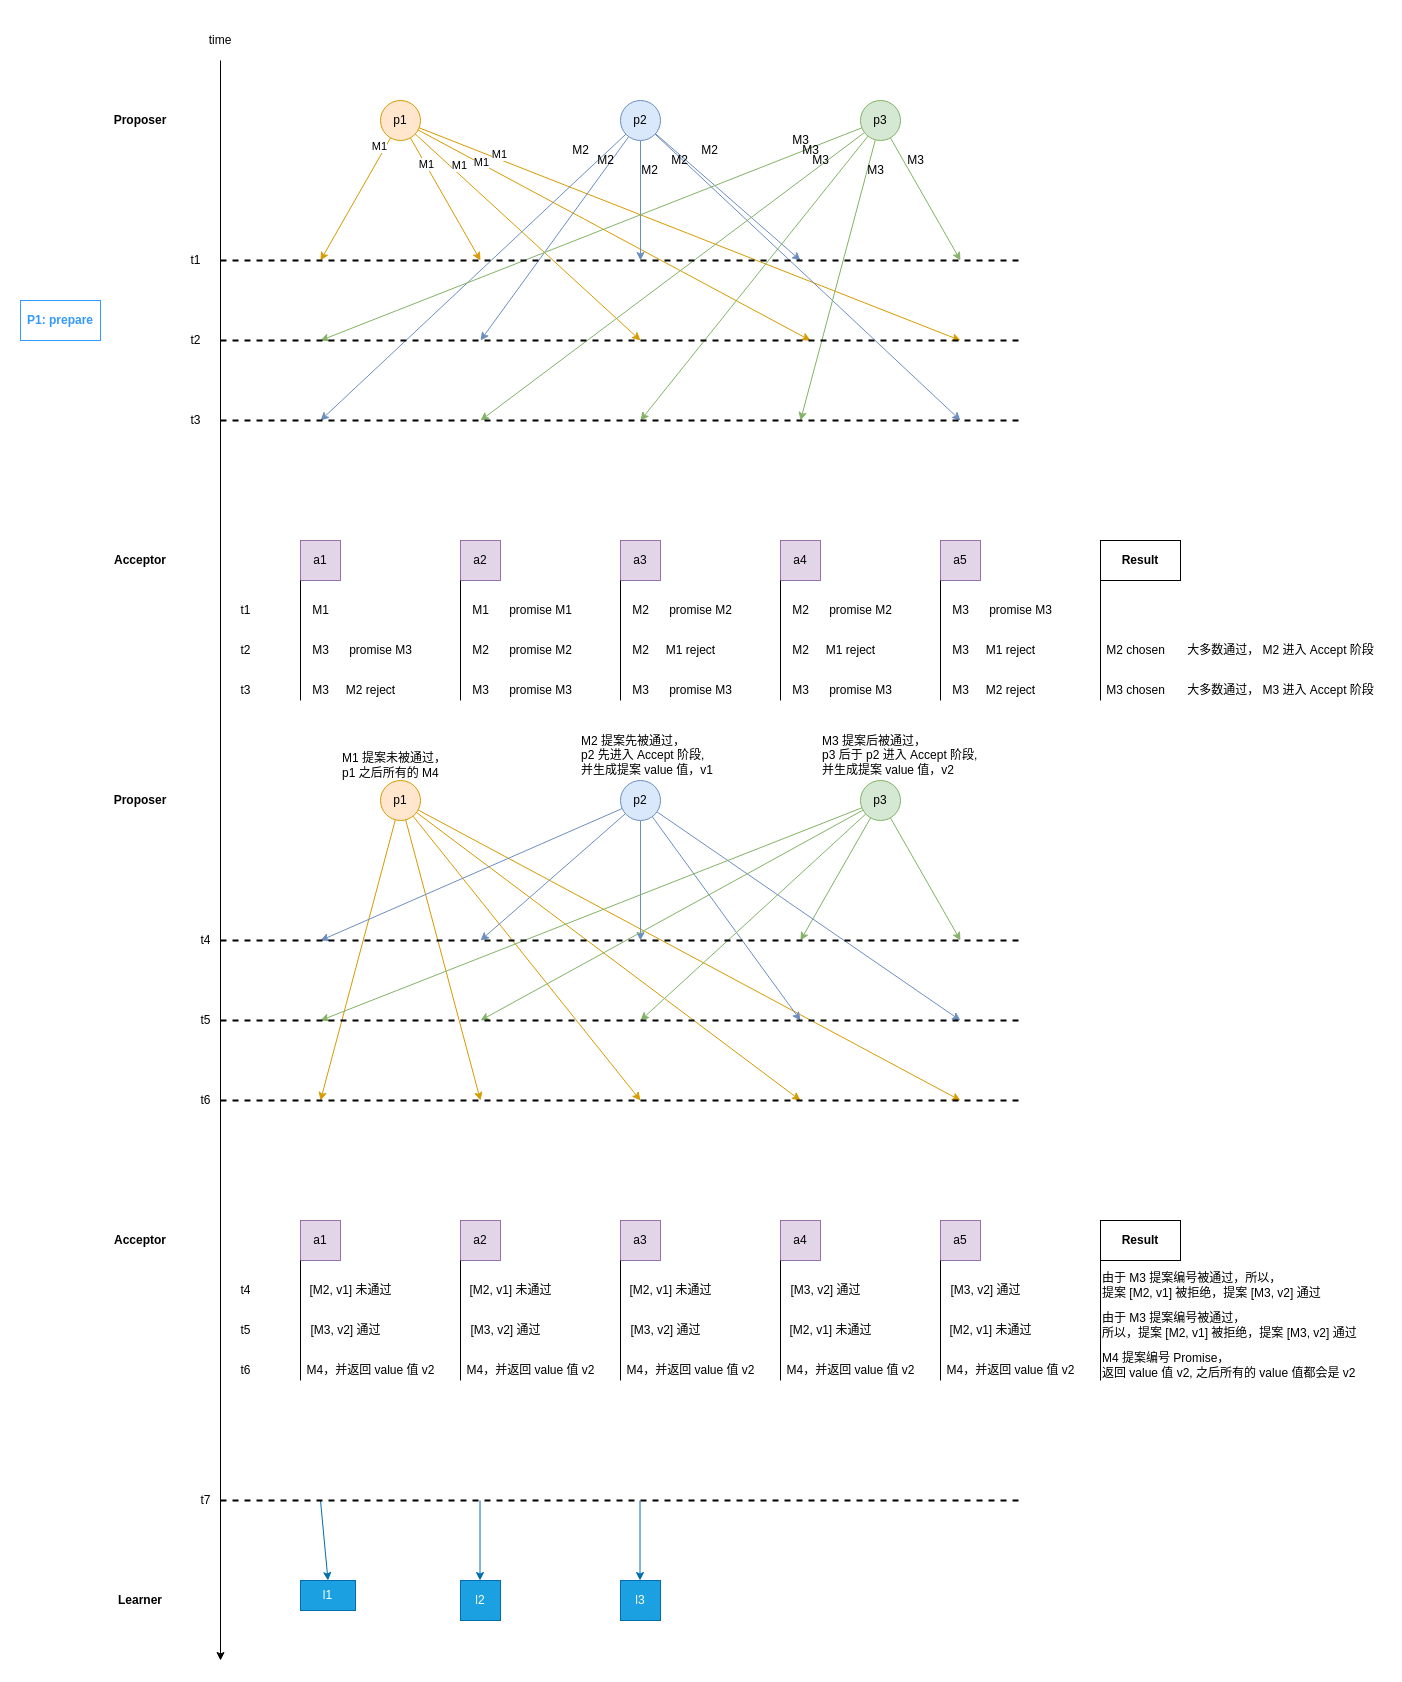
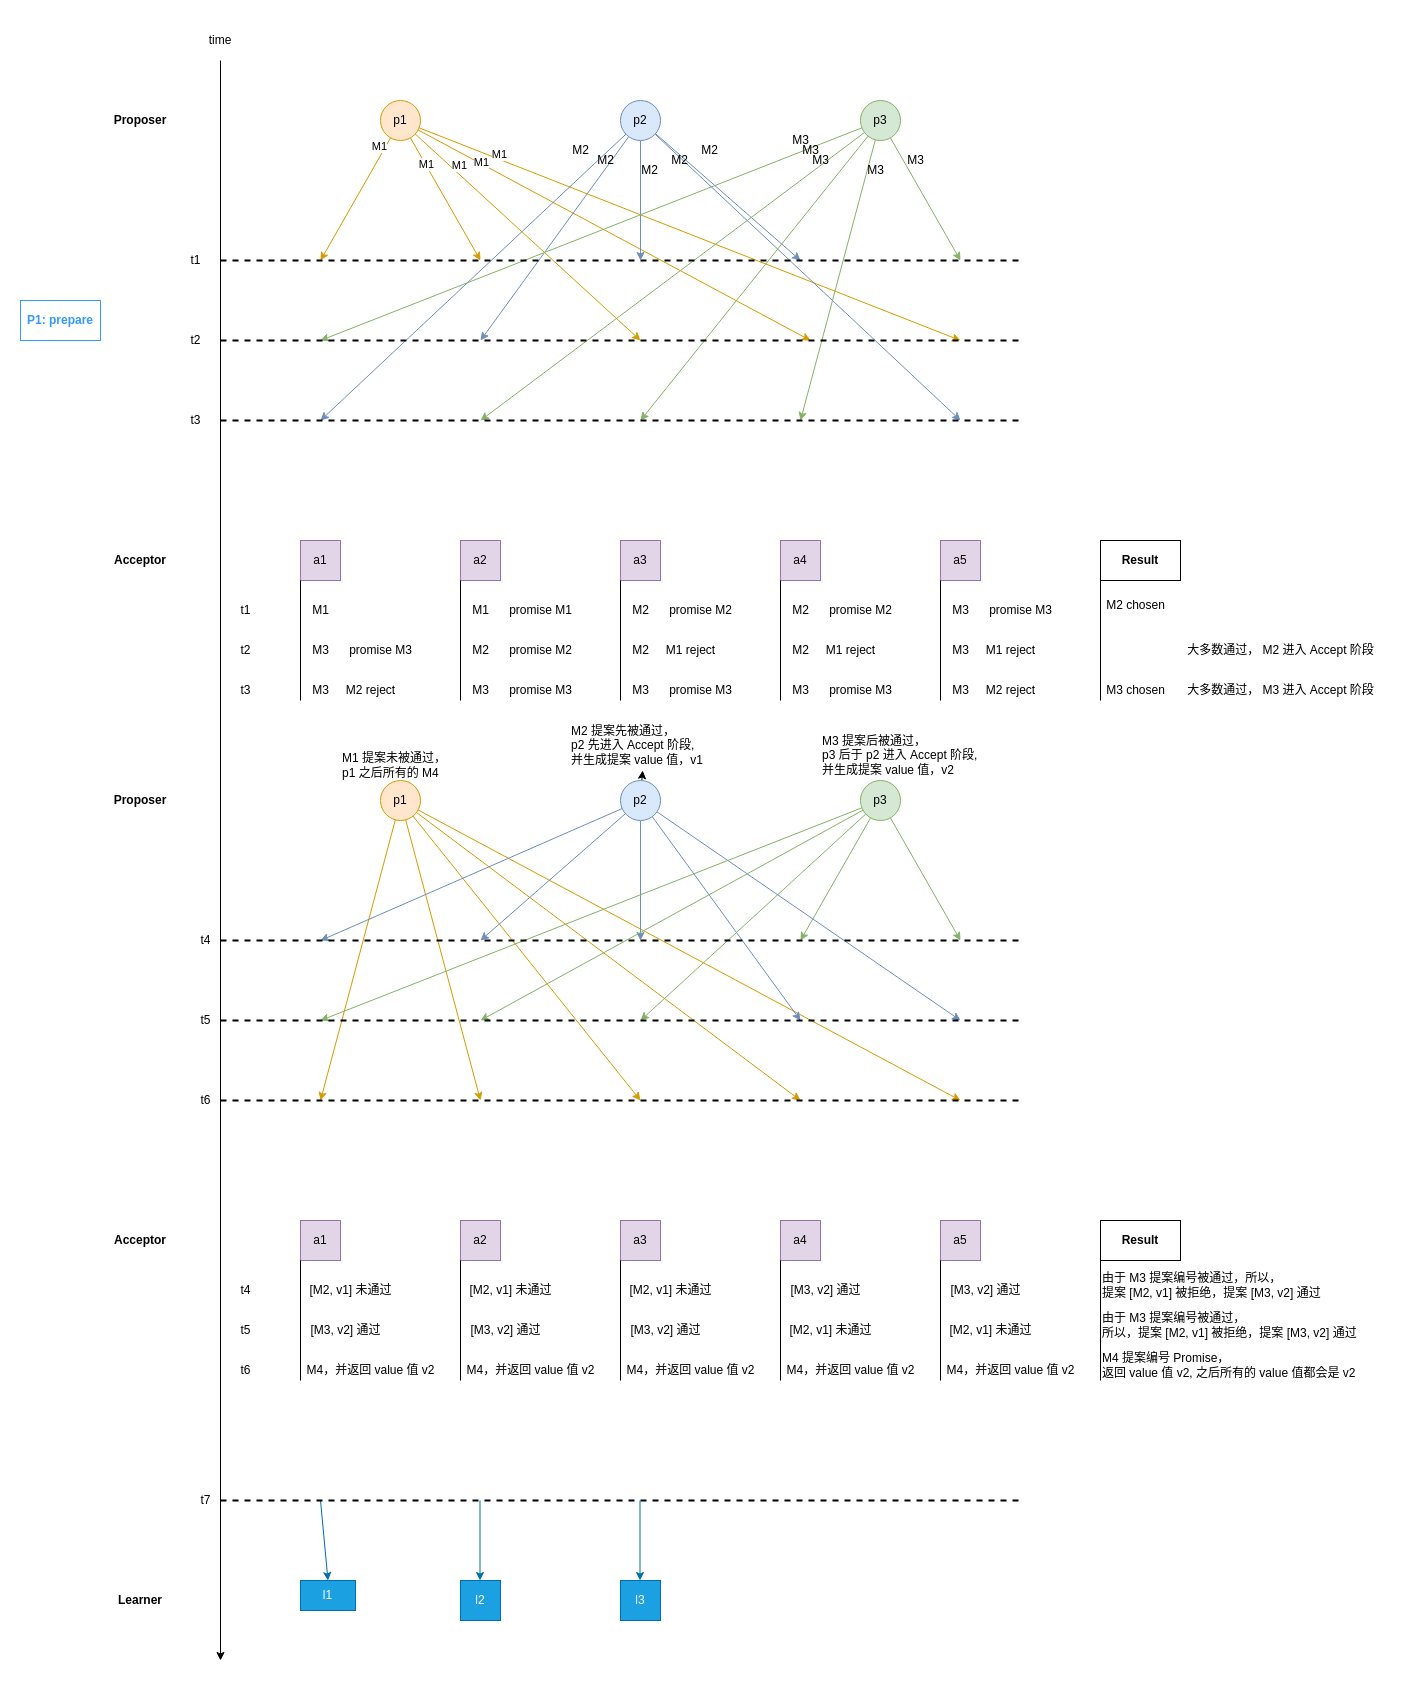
node "M2 chosen": moved (1136, 651) -> (1136, 606)
node "M2 提案先被通过， p2 先进入 Accept 阶段, 并生成提案 value 值，v1": moved (655, 756) -> (645, 746)
